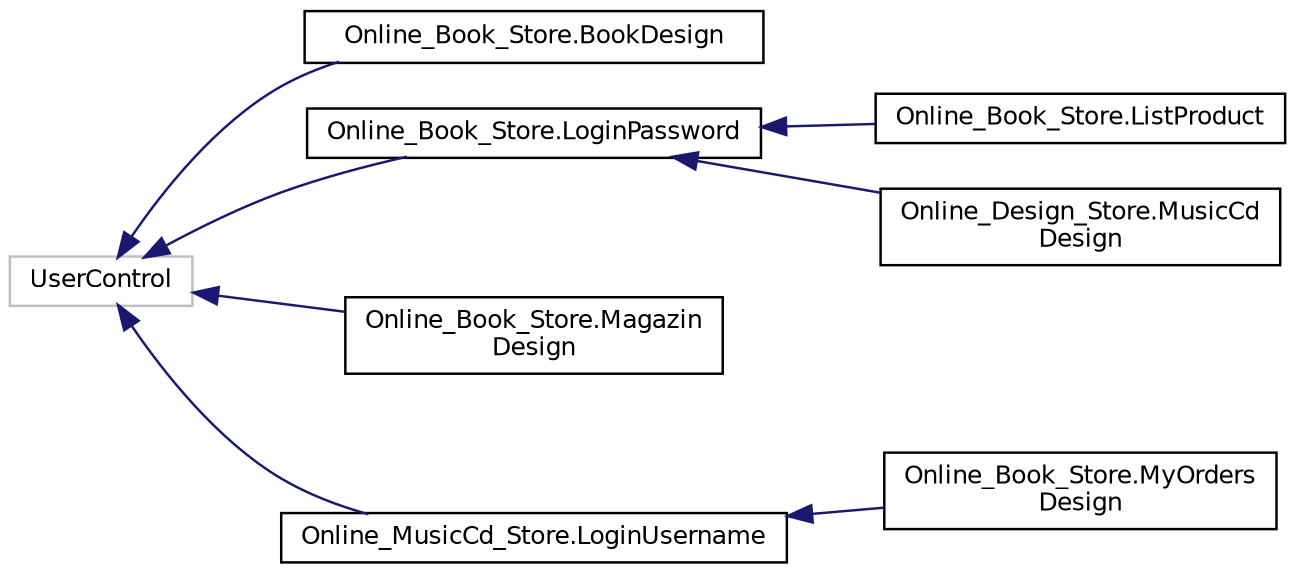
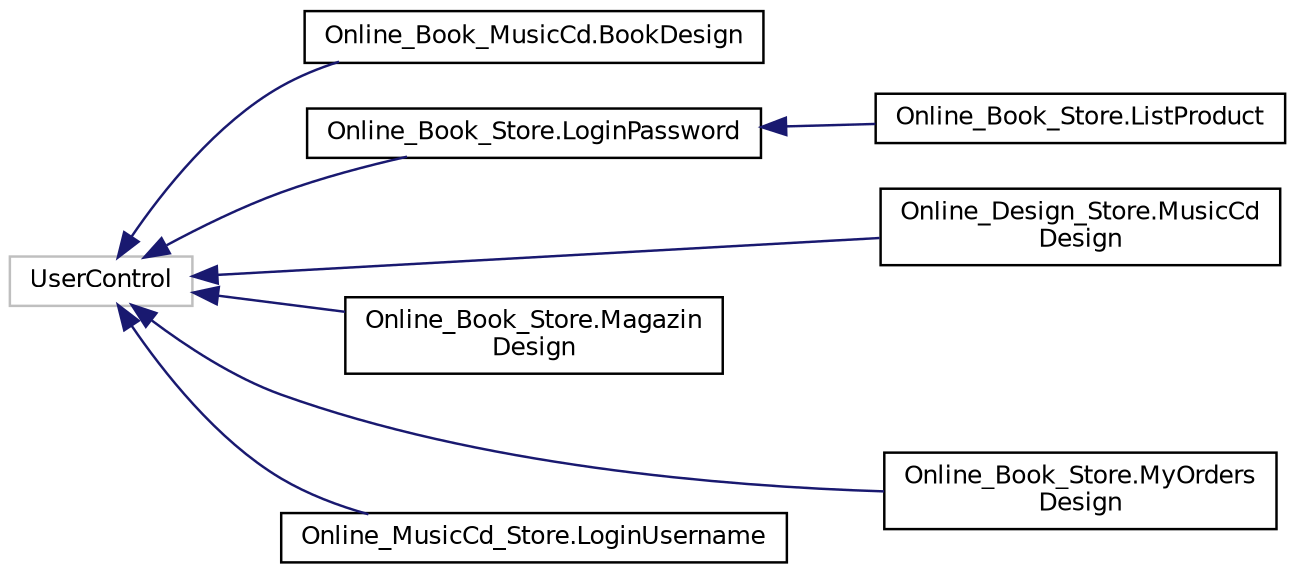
node "Online_Book_Store.BookDesign": label "Online_Book_Store.BookDesign" -> "Online_Book_MusicCd.BookDesign"
edge "Online_Design_Store.MusicCd Design" -> "Online_Book_Store.LoginPassword": now "Online_Design_Store.MusicCd Design" -> "UserControl"
edge "Online_Book_Store.MyOrders Design" -> "Online_MusicCd_Store.LoginUsername": now "Online_Book_Store.MyOrders Design" -> "UserControl"
